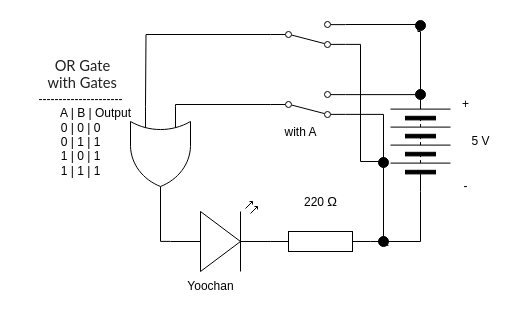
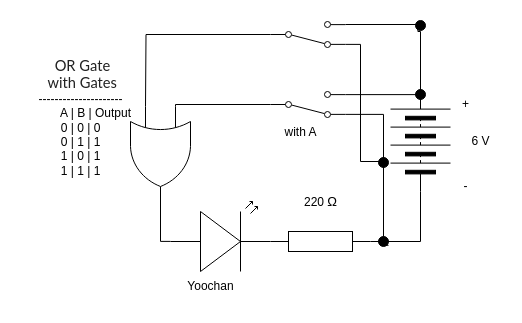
node "5 V": label "5 V" -> "6 V"
